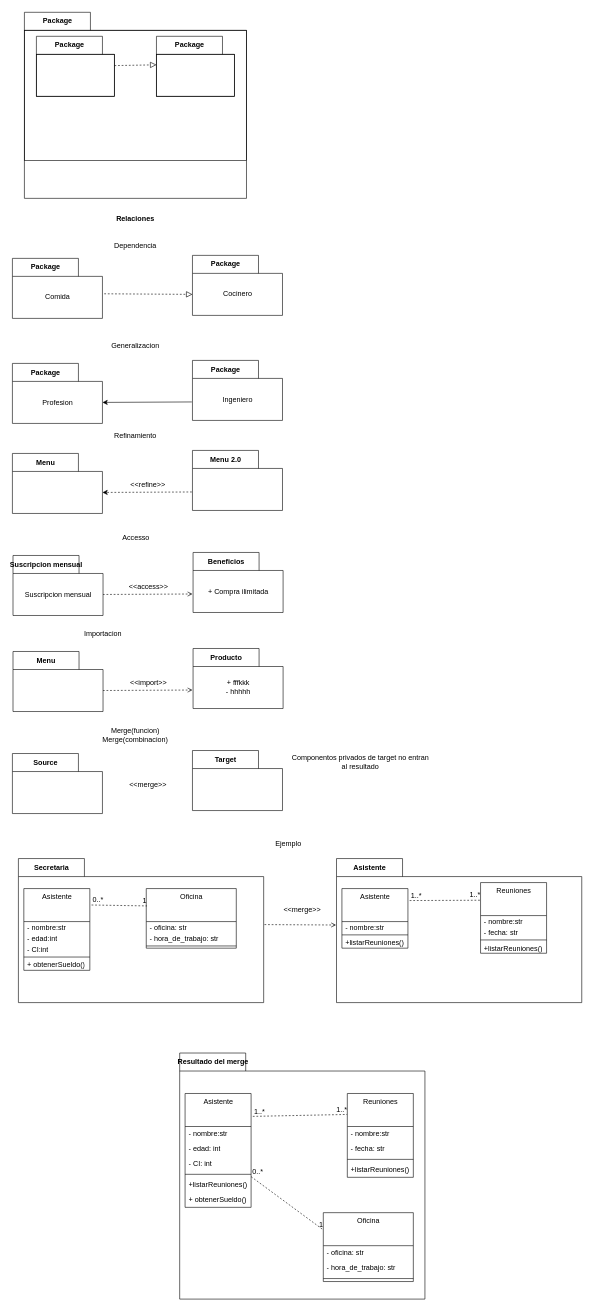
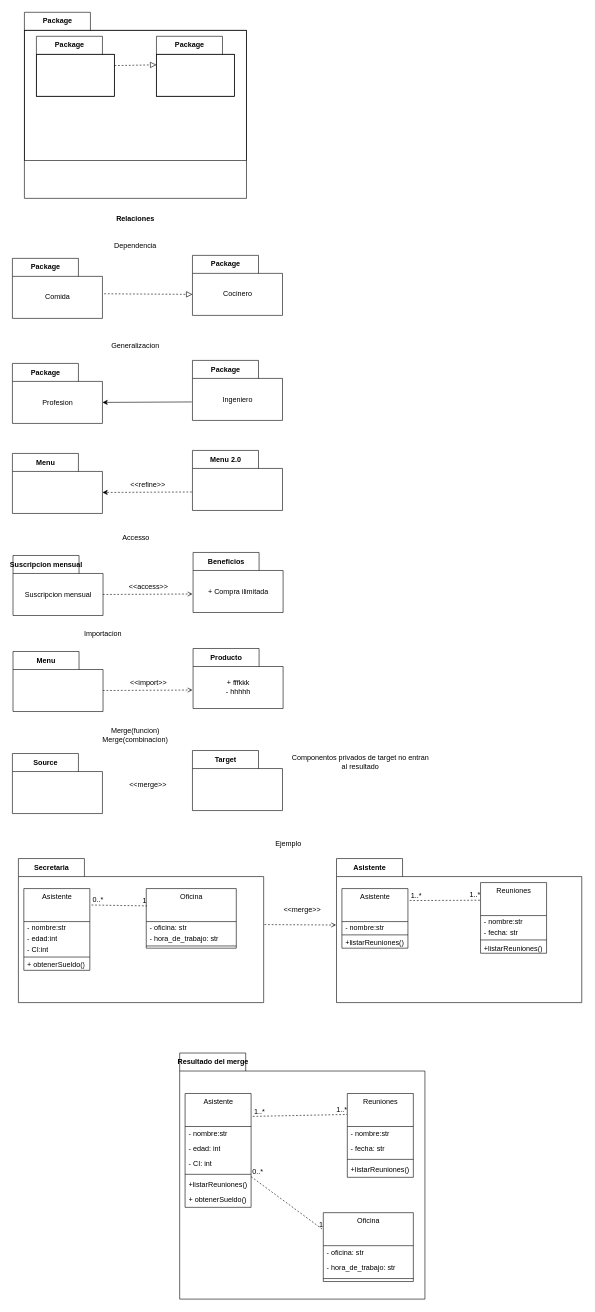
node "Refinamiento": removed
